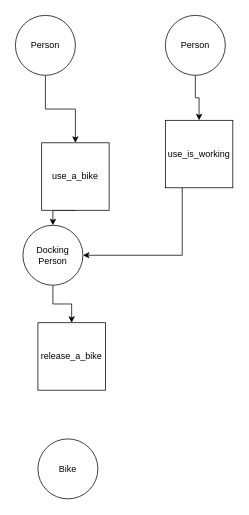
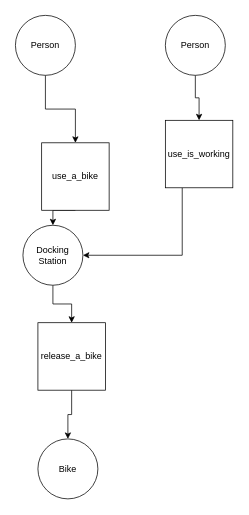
node "Docking Person": label "Docking Person" -> "Docking Station"
edge "release_a_bike" -> "Bike": added
